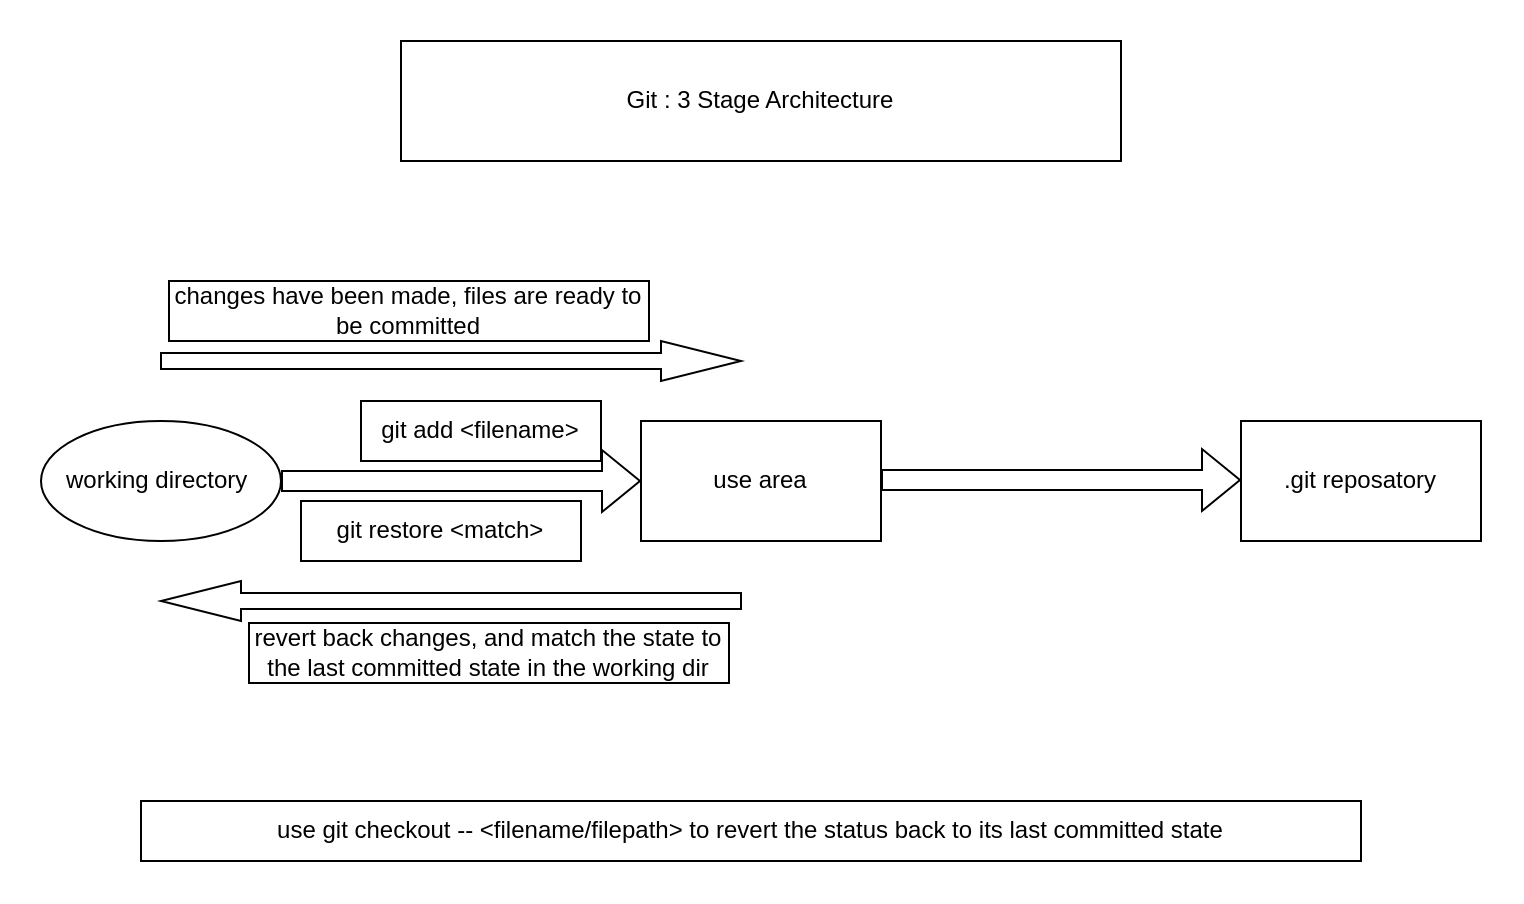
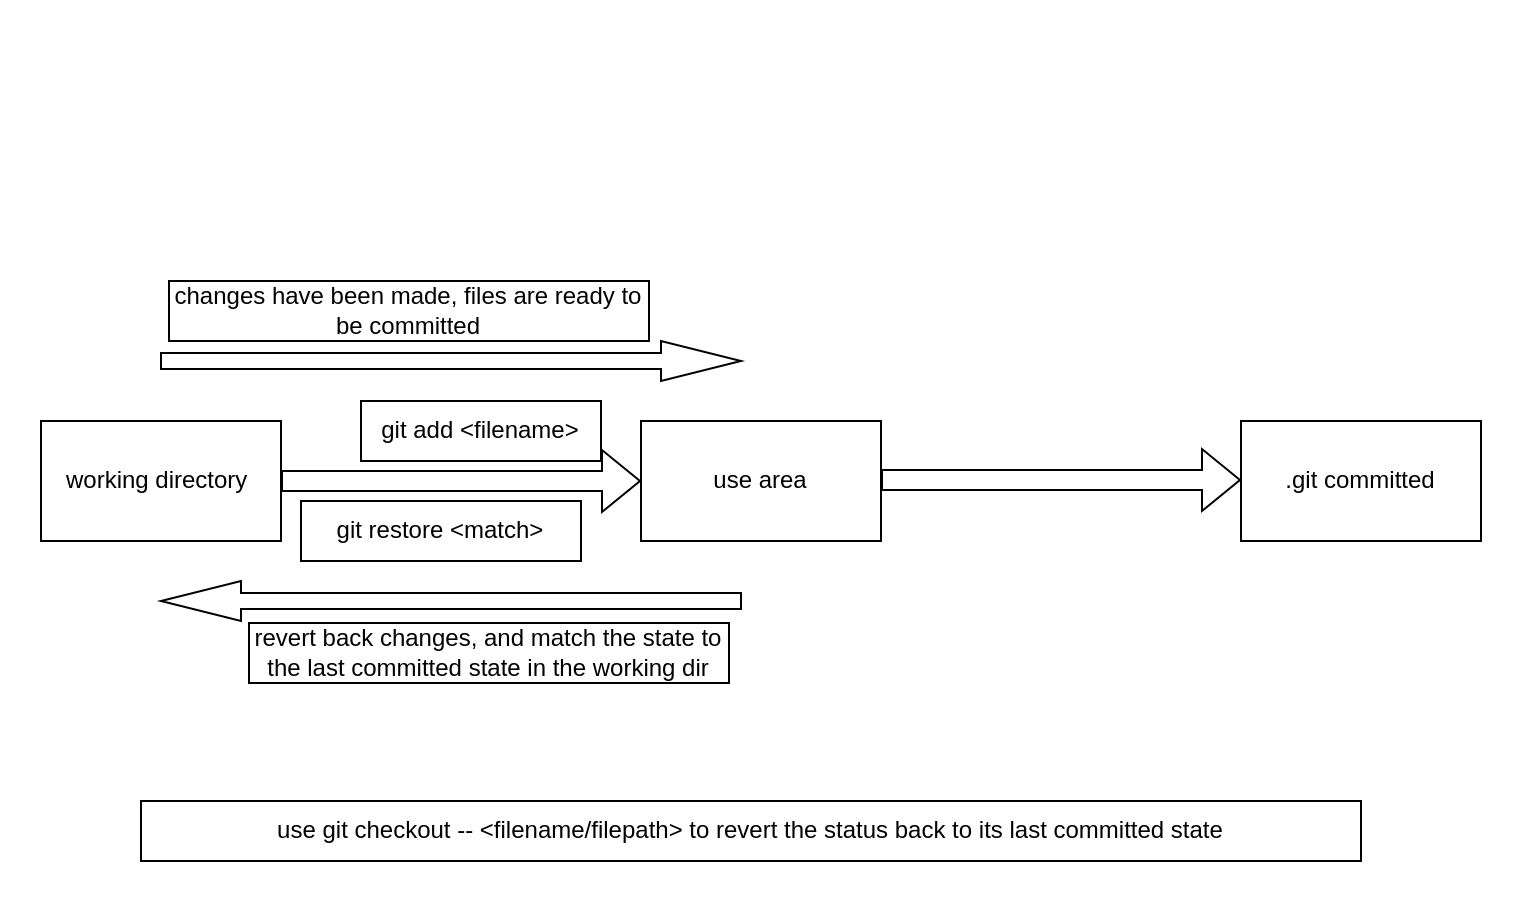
node "Git : 3 Stage Architecture": removed
node "working directory": shape ellipse -> rectangle
node ".git reposatory": label ".git reposatory" -> ".git committed"
